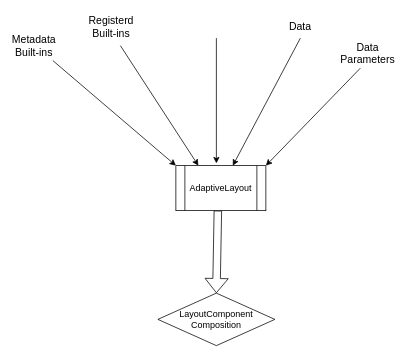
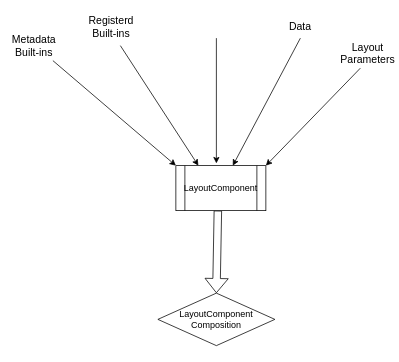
node "Data Parameters": label "Data Parameters" -> "Layout Parameters"
node "AdaptiveLayout": label "AdaptiveLayout" -> "LayoutComponent"
